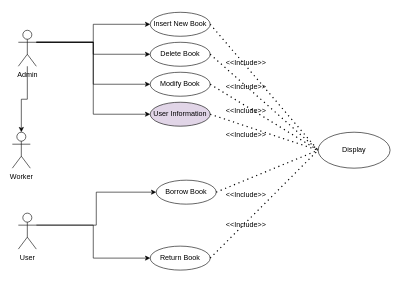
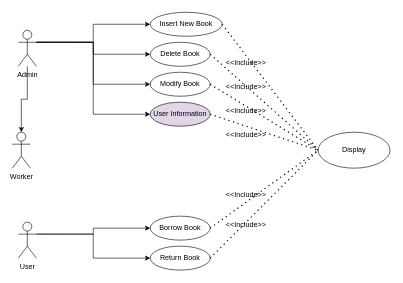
node "Insert New Book": size 60x24 -> 72x24
node "Borrow Book": moved (186, 192) -> (180, 228)
node "User": moved (27, 231) -> (27, 240)
